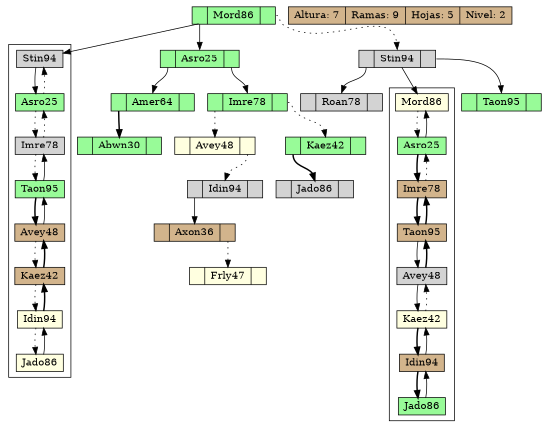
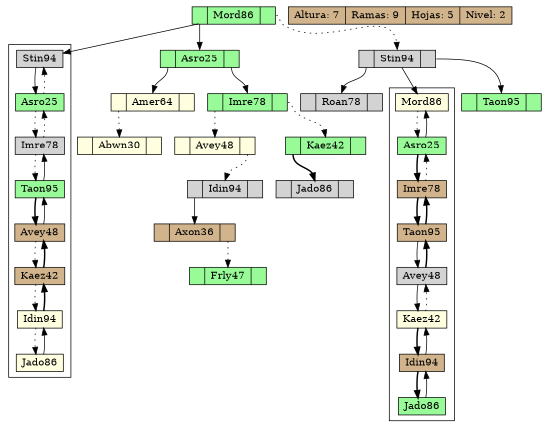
node "Amer64": fillcolor palegreen -> lightyellow
edge "Amer64" -> "Abwn30": style bold -> dotted
node "Abwn30": fillcolor palegreen -> lightyellow
node "Frly47": fillcolor lightyellow -> palegreen
